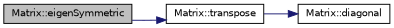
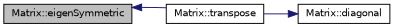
edge "Matrix::eigenSymmetric" -> "Matrix::transpose": reversed
